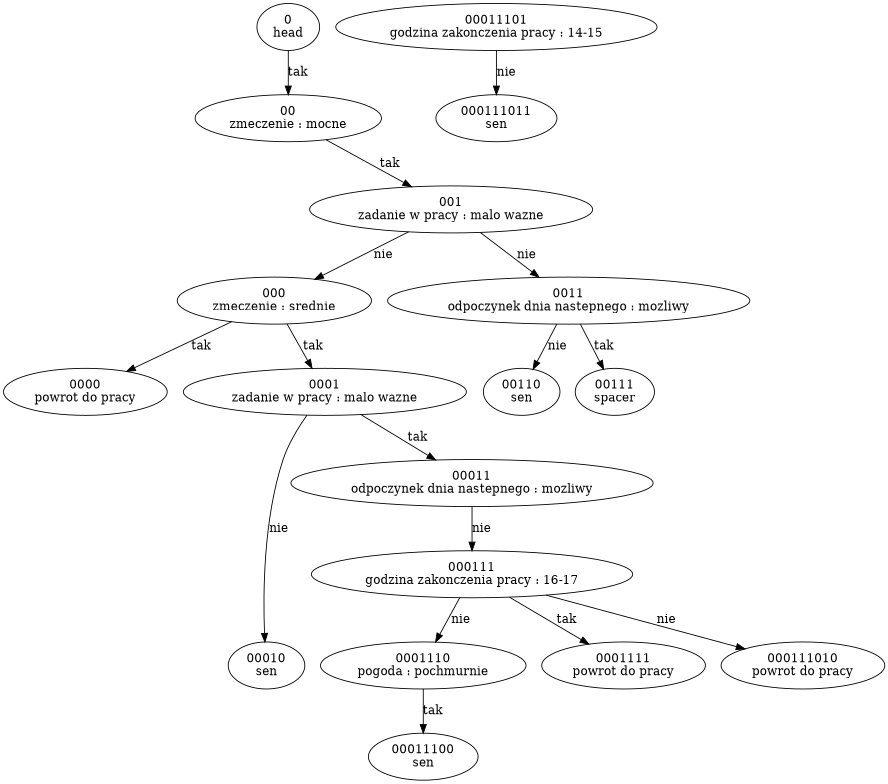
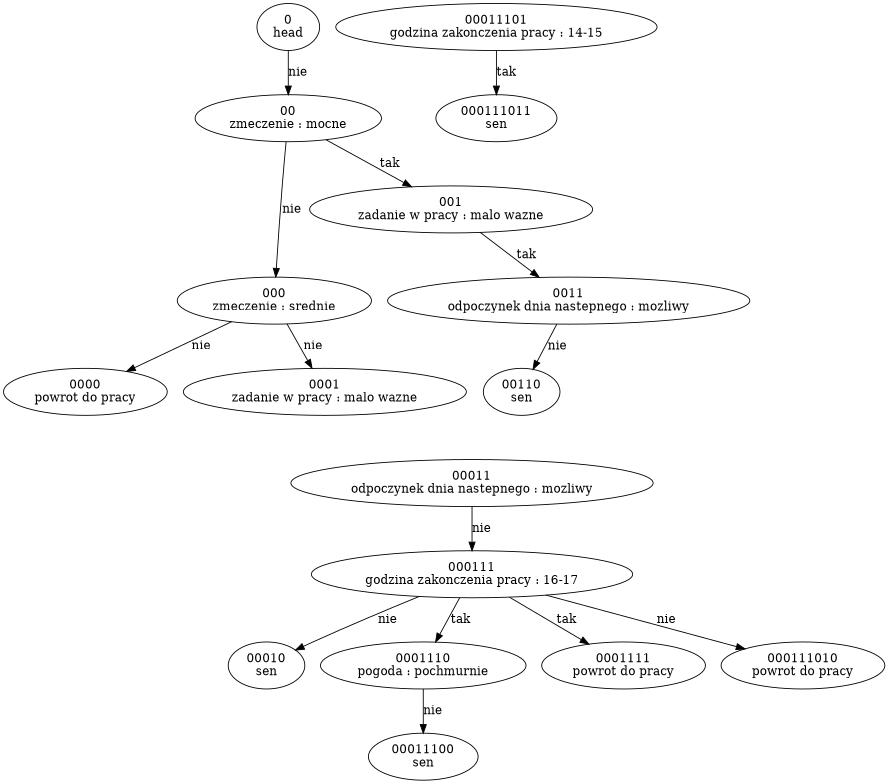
edge "0 head" -> "00 zmeczenie : mocne": label "tak" -> "nie"
edge "00011101 godzina zakonczenia pracy : 14-15" -> "000111011 sen": label "nie" -> "tak"
edge "001 zadanie w pracy : malo wazne" -> "000 zmeczenie : srednie": now "00 zmeczenie : mocne" -> "000 zmeczenie : srednie"
edge "001 zadanie w pracy : malo wazne" -> "0011 odpoczynek dnia nastepnego : mozliwy": label "nie" -> "tak"
edge "000 zmeczenie : srednie" -> "0000 powrot do pracy": label "tak" -> "nie"
edge "000 zmeczenie : srednie" -> "0001 zadanie w pracy : malo wazne": label "tak" -> "nie"
node "00111 spacer": removed
edge "0001 zadanie w pracy : malo wazne" -> "00011 odpoczynek dnia nastepnego : mozliwy": removed, label "tak"
edge "0001 zadanie w pracy : malo wazne" -> "00010 sen": now "000111 godzina zakonczenia pracy : 16-17" -> "00010 sen"
edge "000111 godzina zakonczenia pracy : 16-17" -> "0001110 pogoda : pochmurnie": label "nie" -> "tak"
edge "0001110 pogoda : pochmurnie" -> "00011100 sen": label "tak" -> "nie"
